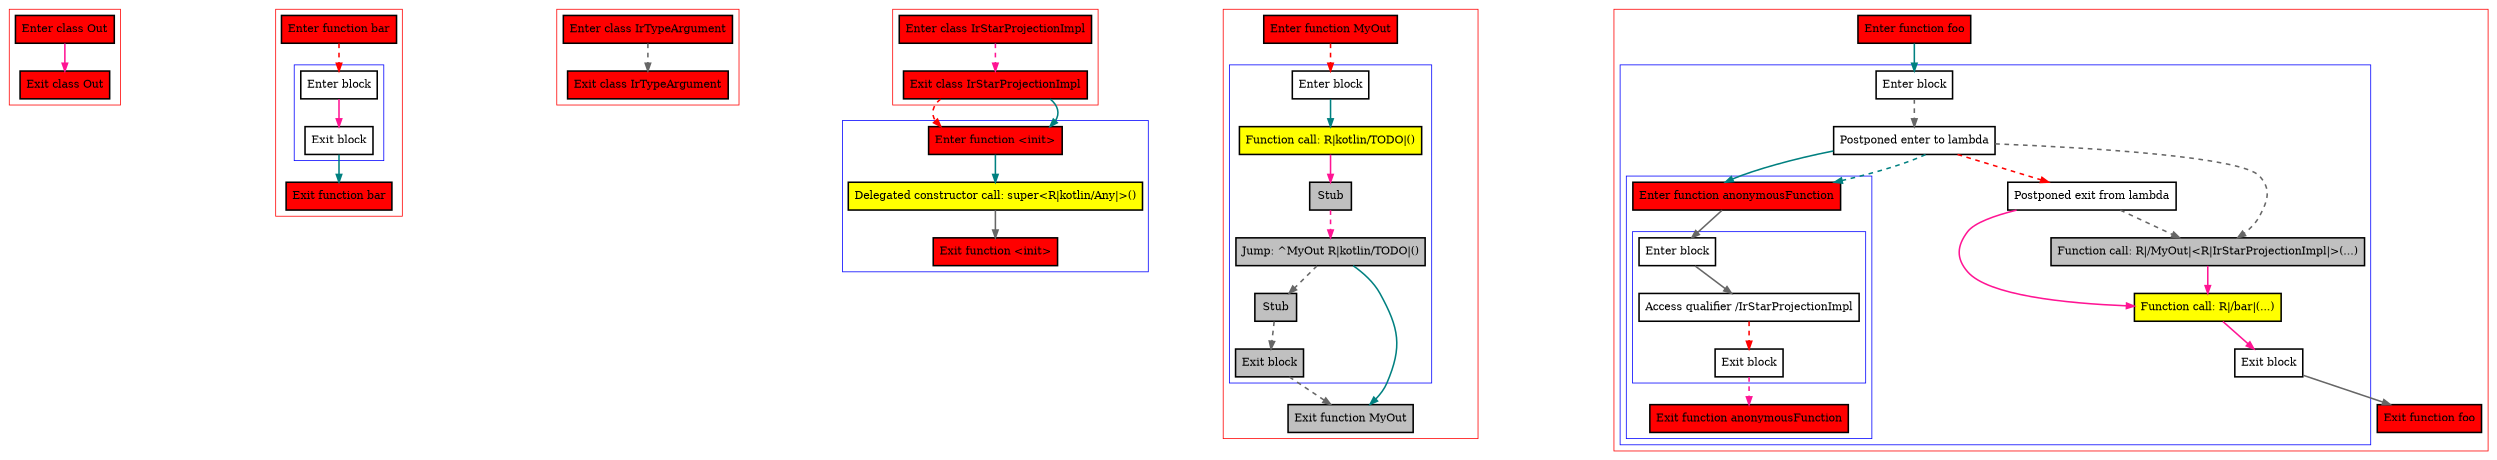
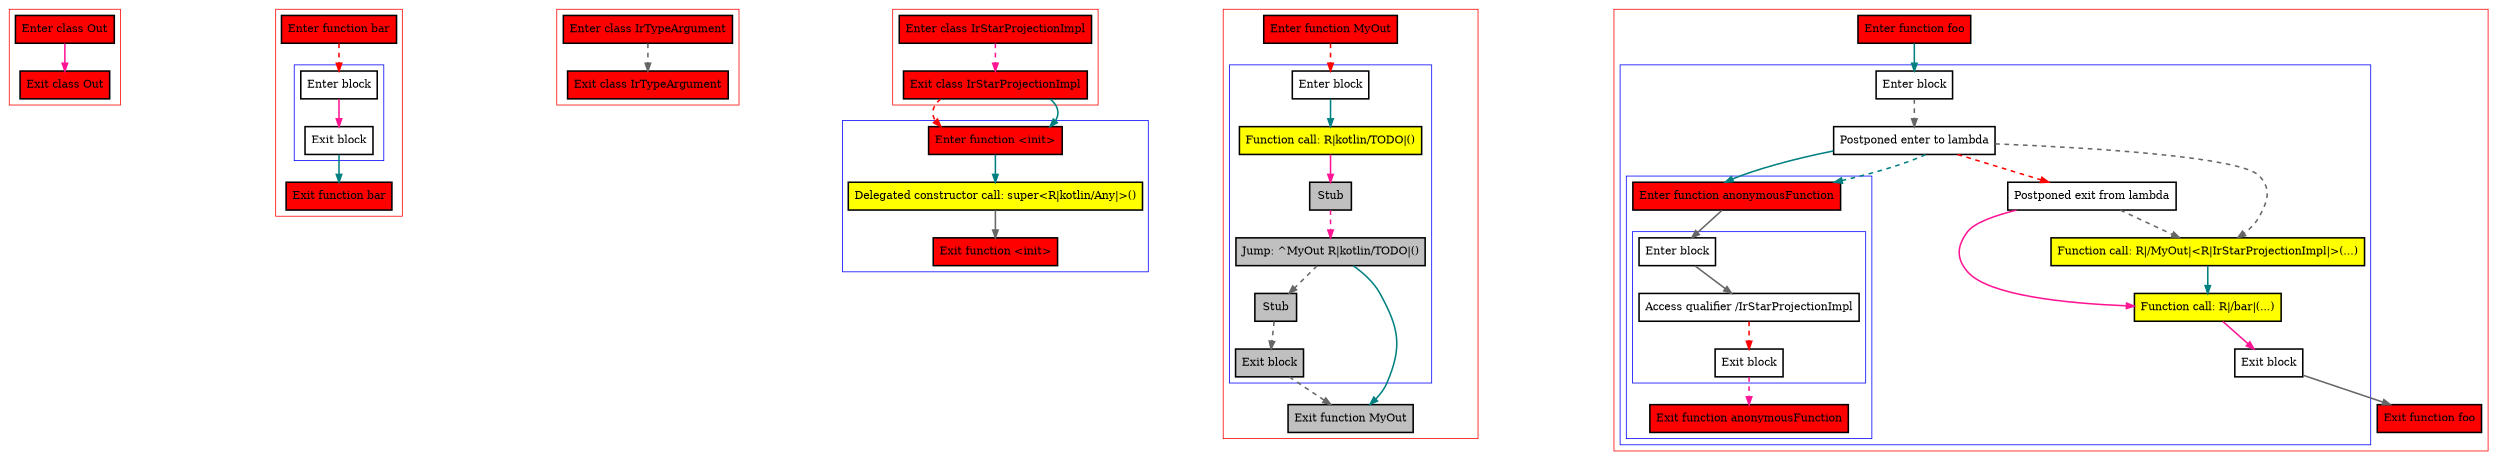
node "Function call: R|/MyOut|<R|IrStarProjectionImpl|>(...)": fillcolor gray -> yellow
edge "Function call: R|/MyOut|<R|IrStarProjectionImpl|>(...)" -> "Function call: R|/bar|(...)": color deeppink -> teal
